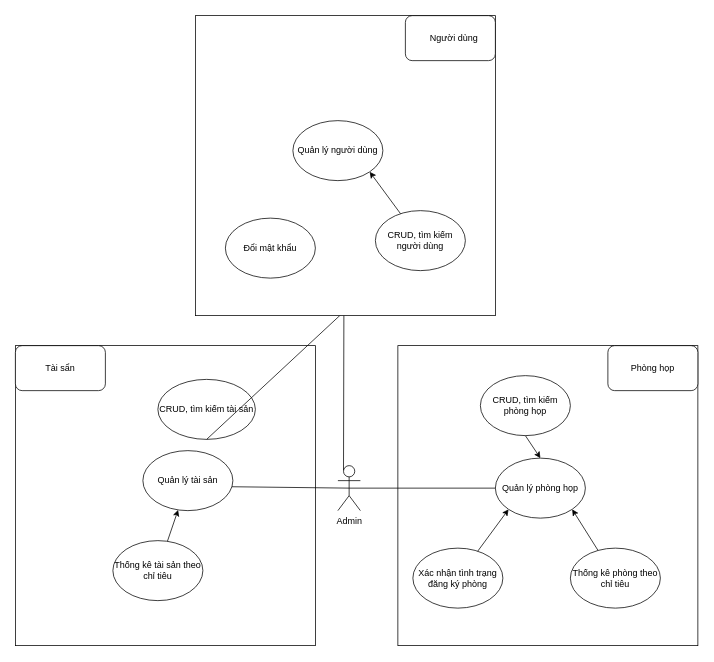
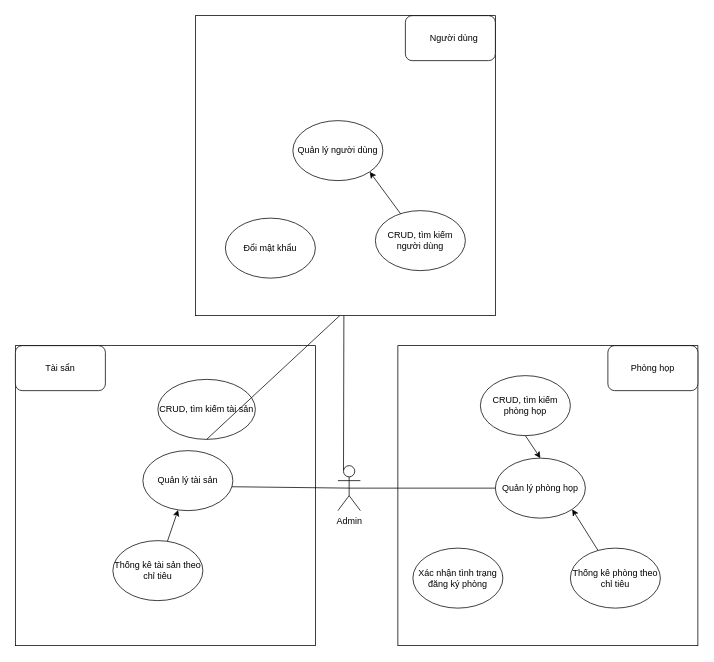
edge "Xác nhận tình trạng đăng ký phòng" -> "Quản lý phòng họp": removed
